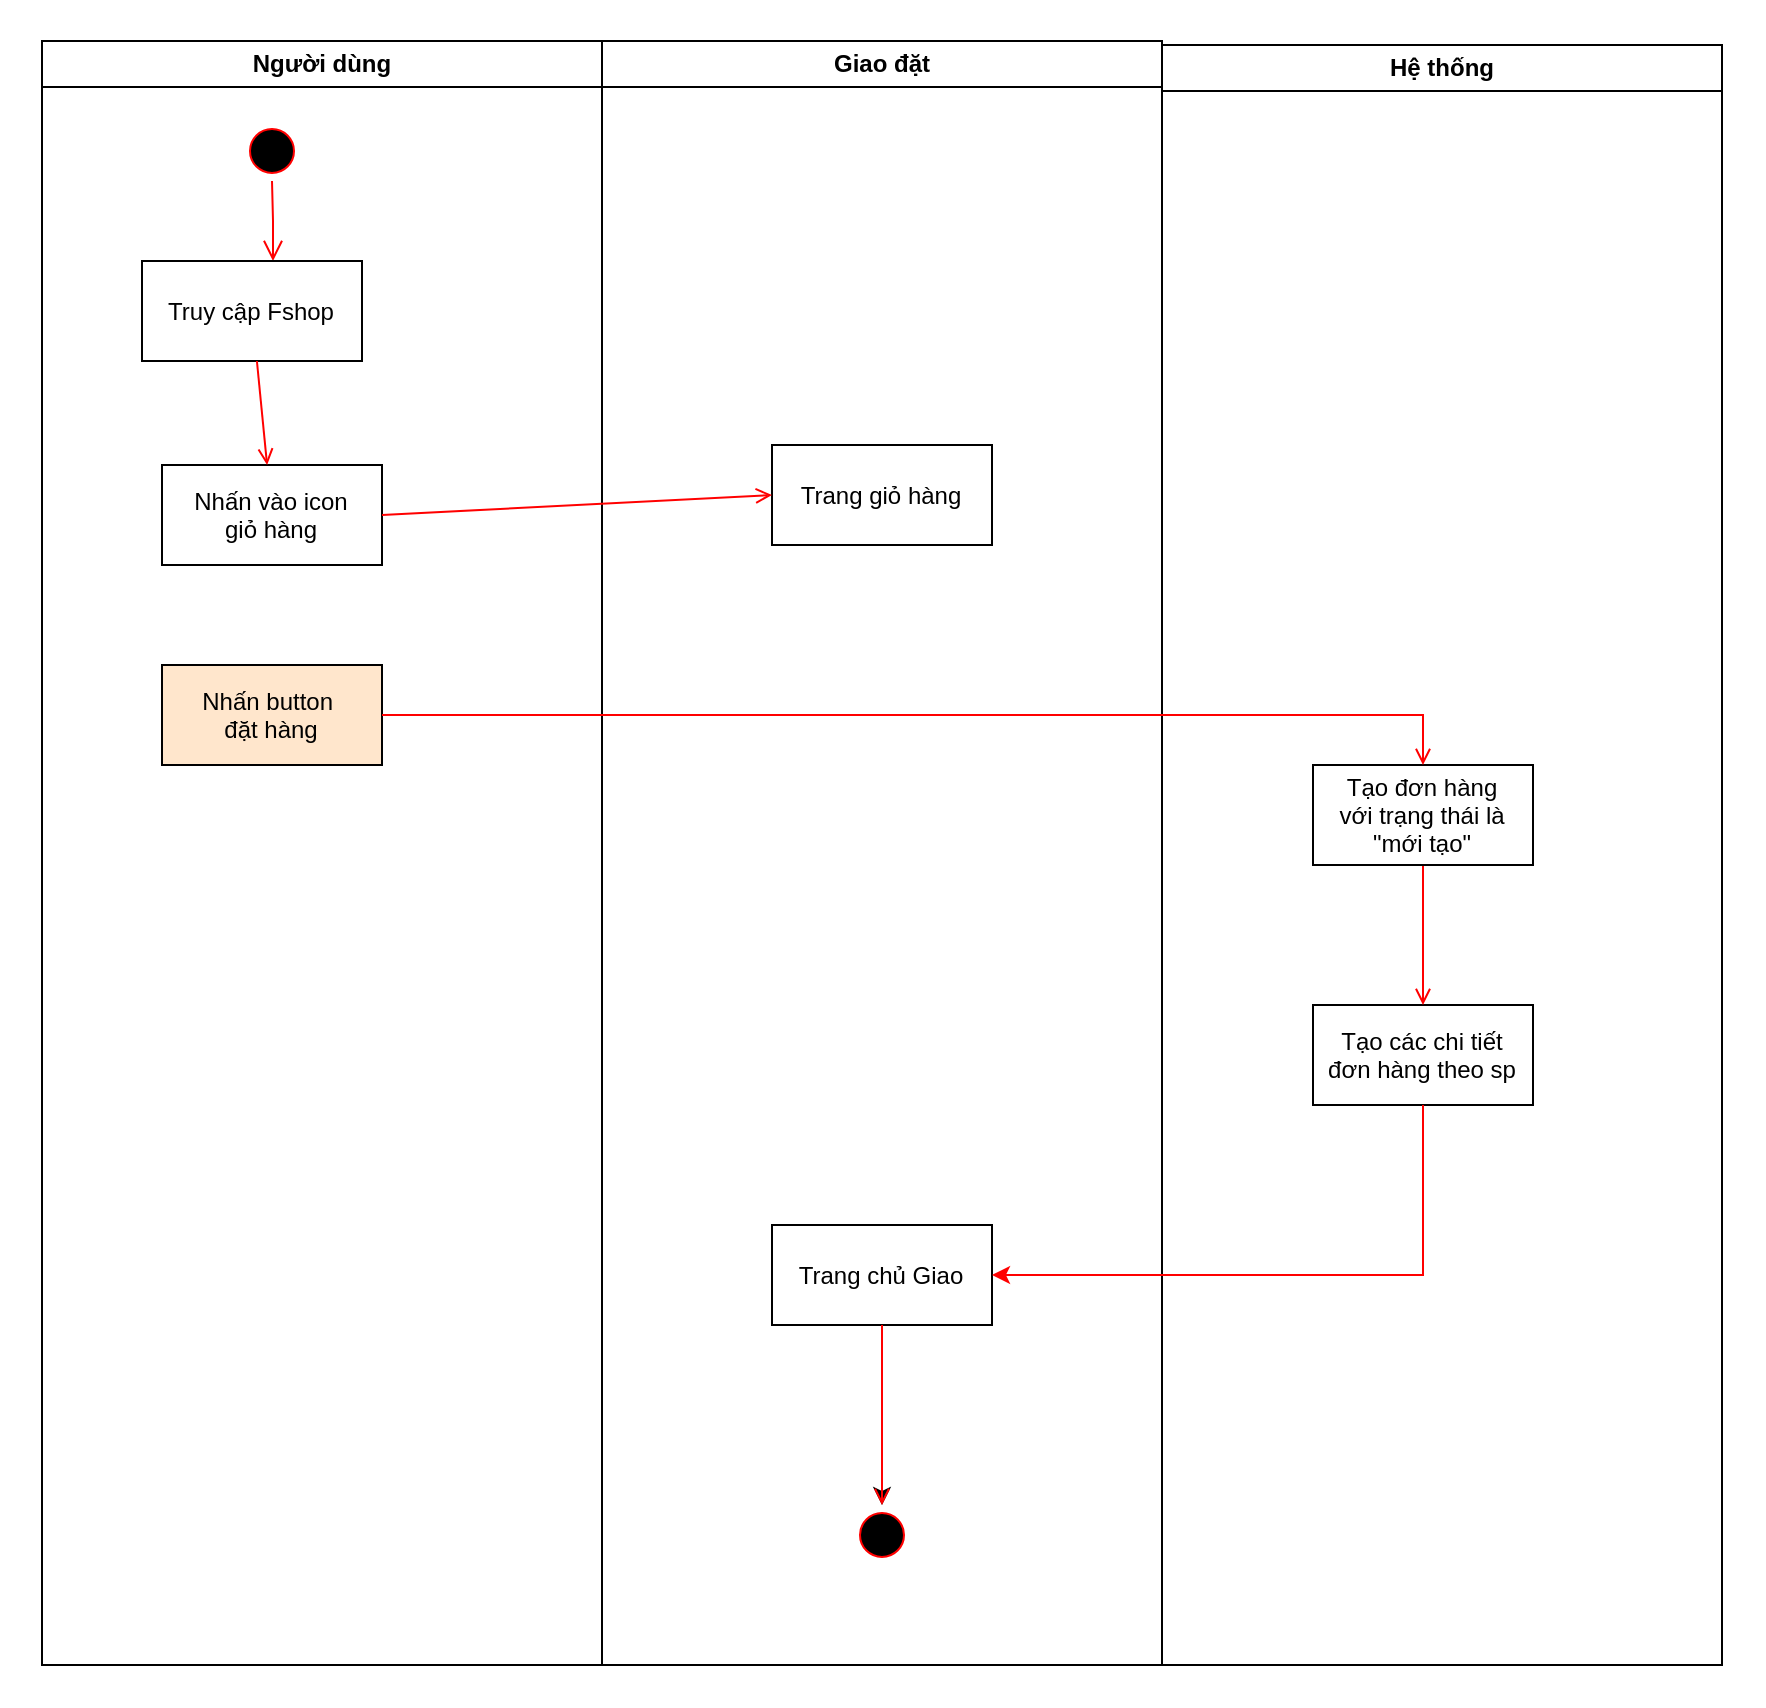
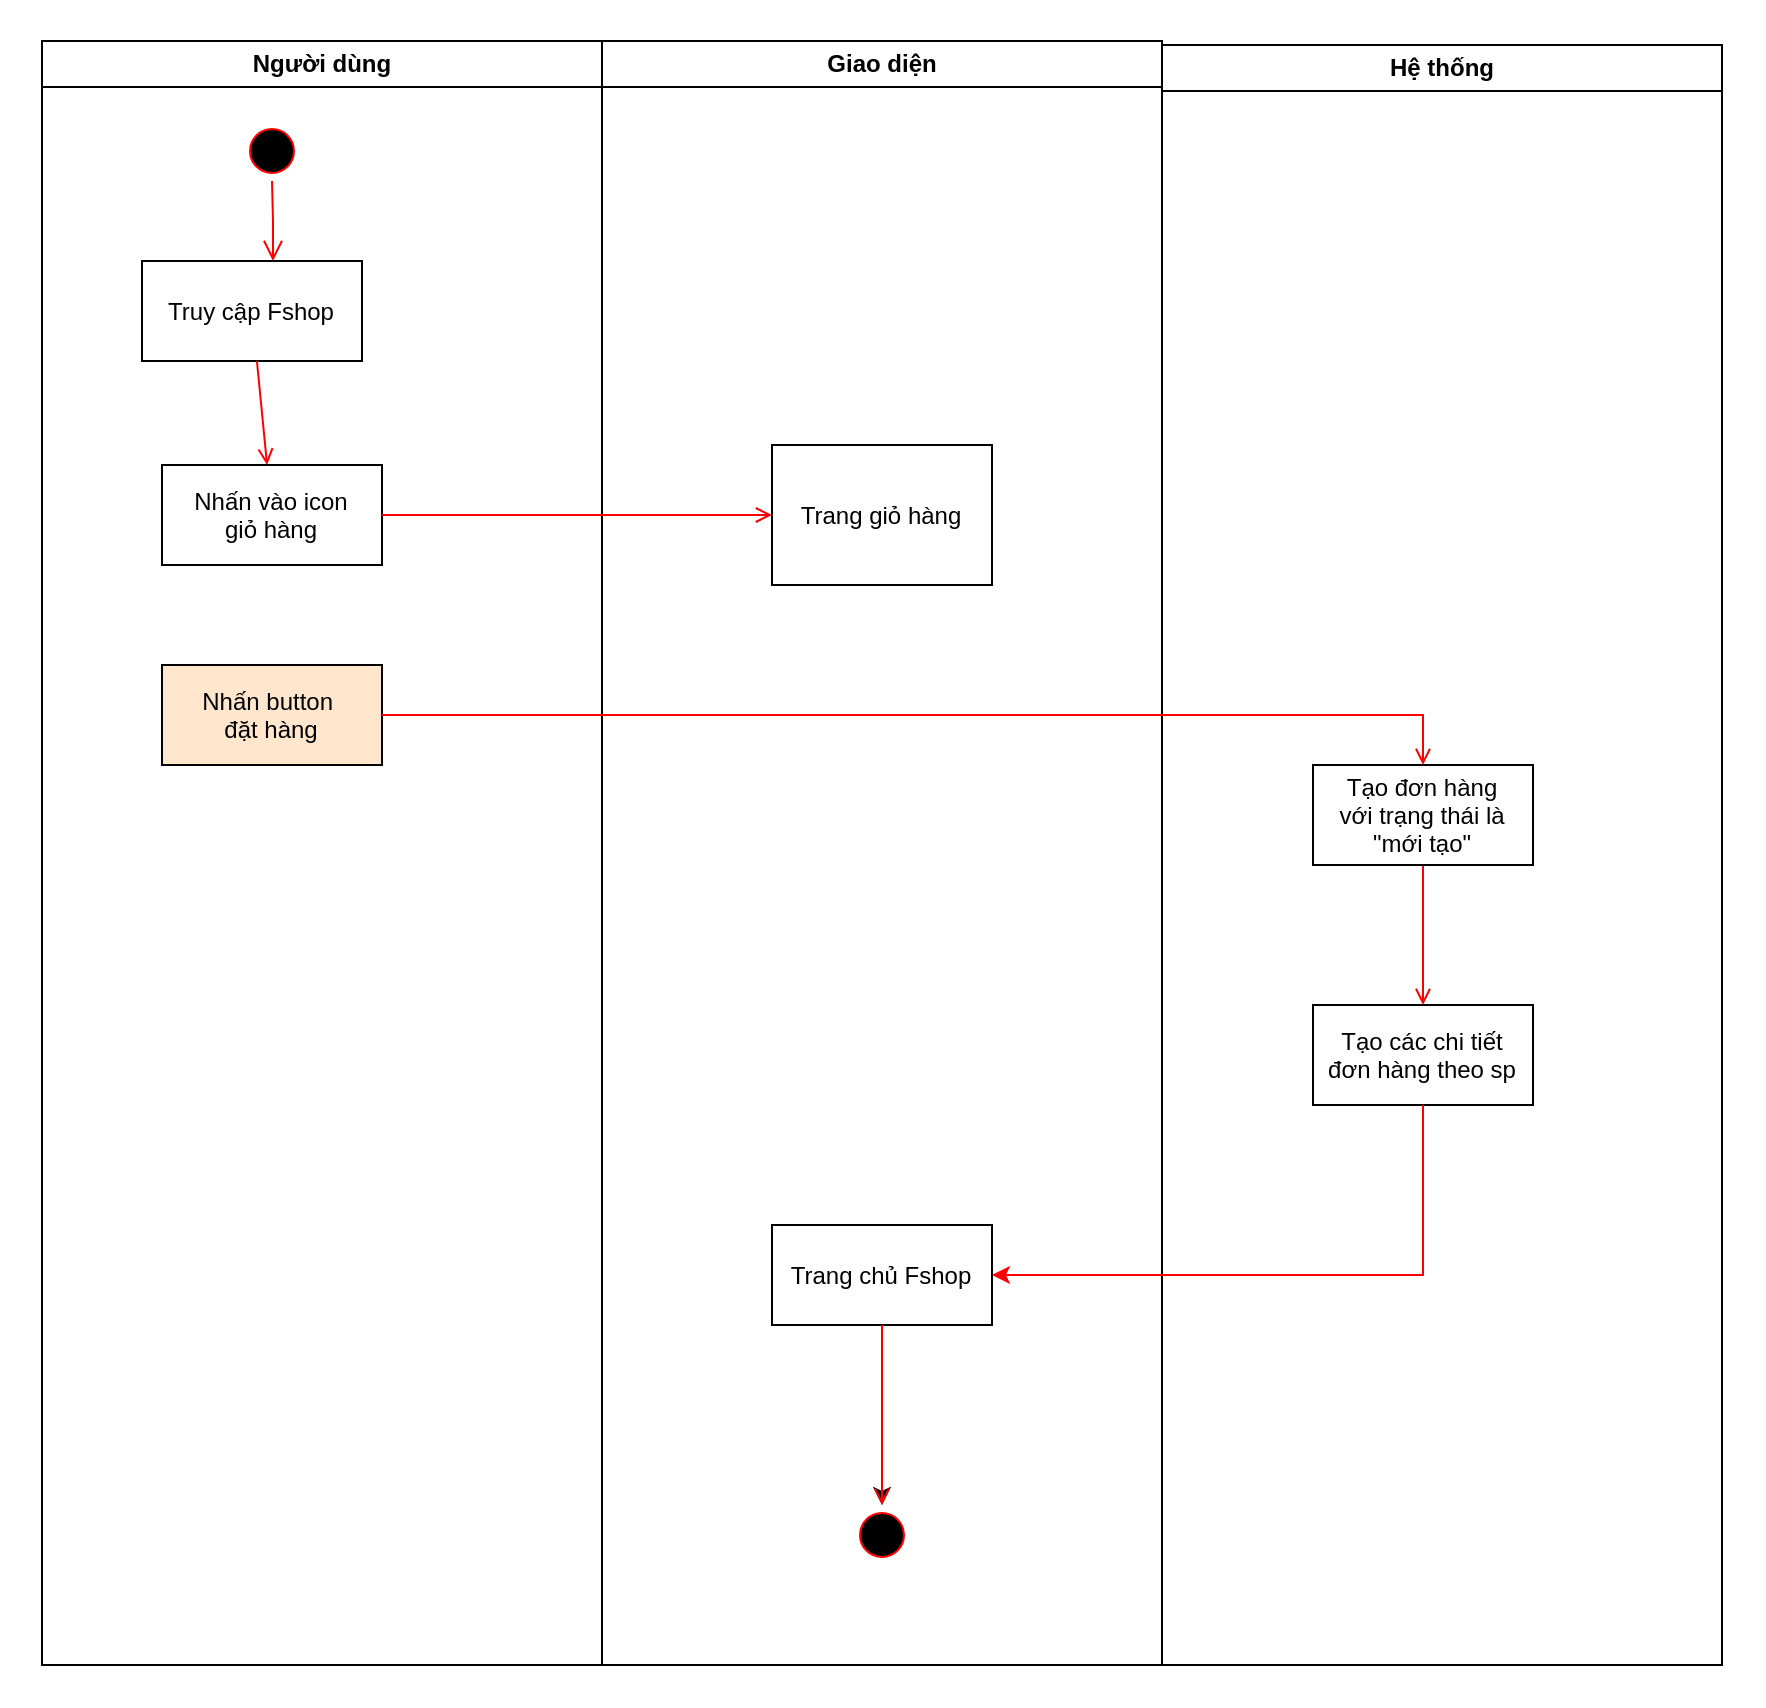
node "Giao đặt": label "Giao đặt" -> "Giao diện"
node "Trang giỏ hàng": size 220x100 -> 220x140
node "Trang chủ Giao": label "Trang chủ Giao" -> "Trang chủ Fshop"
